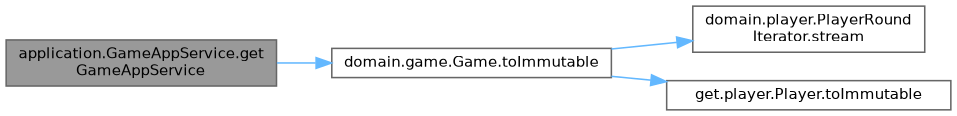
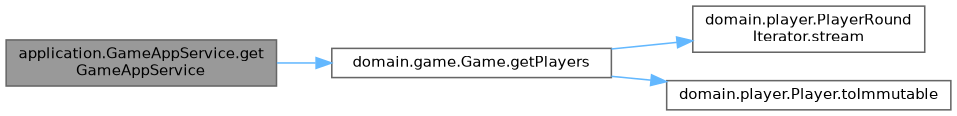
node "domain.game.Game.toImmutable": label "domain.game.Game.toImmutable" -> "domain.game.Game.getPlayers"
node "get.player.Player.toImmutable": label "get.player.Player.toImmutable" -> "domain.player.Player.toImmutable"
